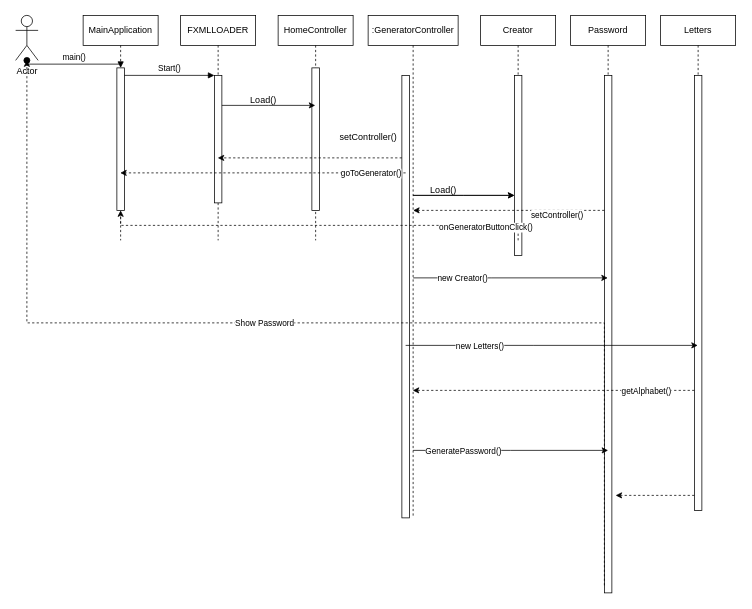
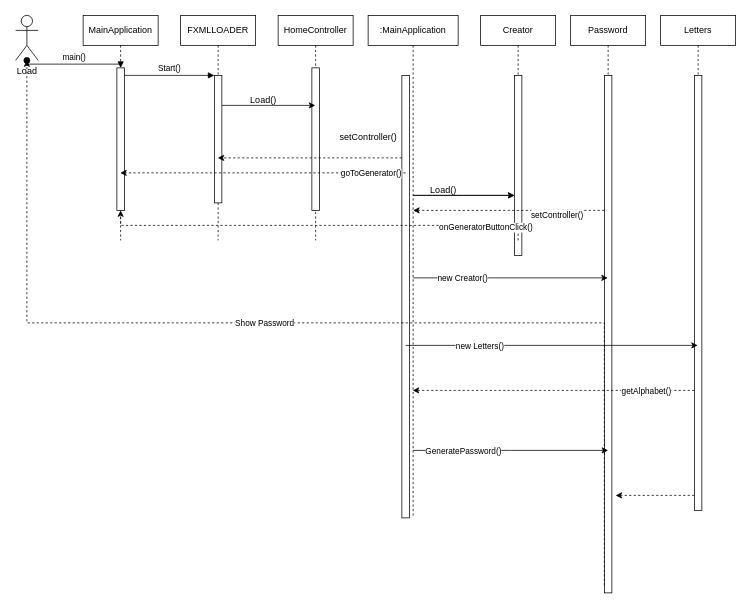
node ":GeneratorController": label ":GeneratorController" -> ":MainApplication"
node "Actor": label "Actor" -> "Load"
